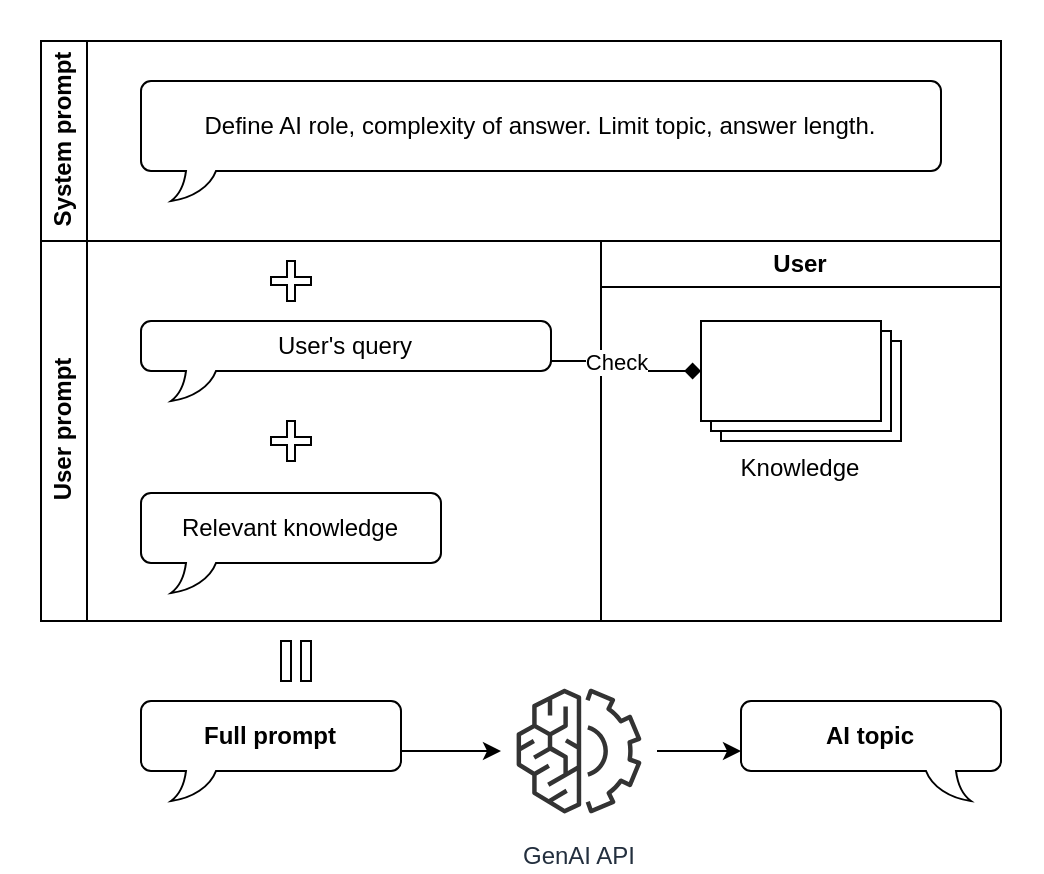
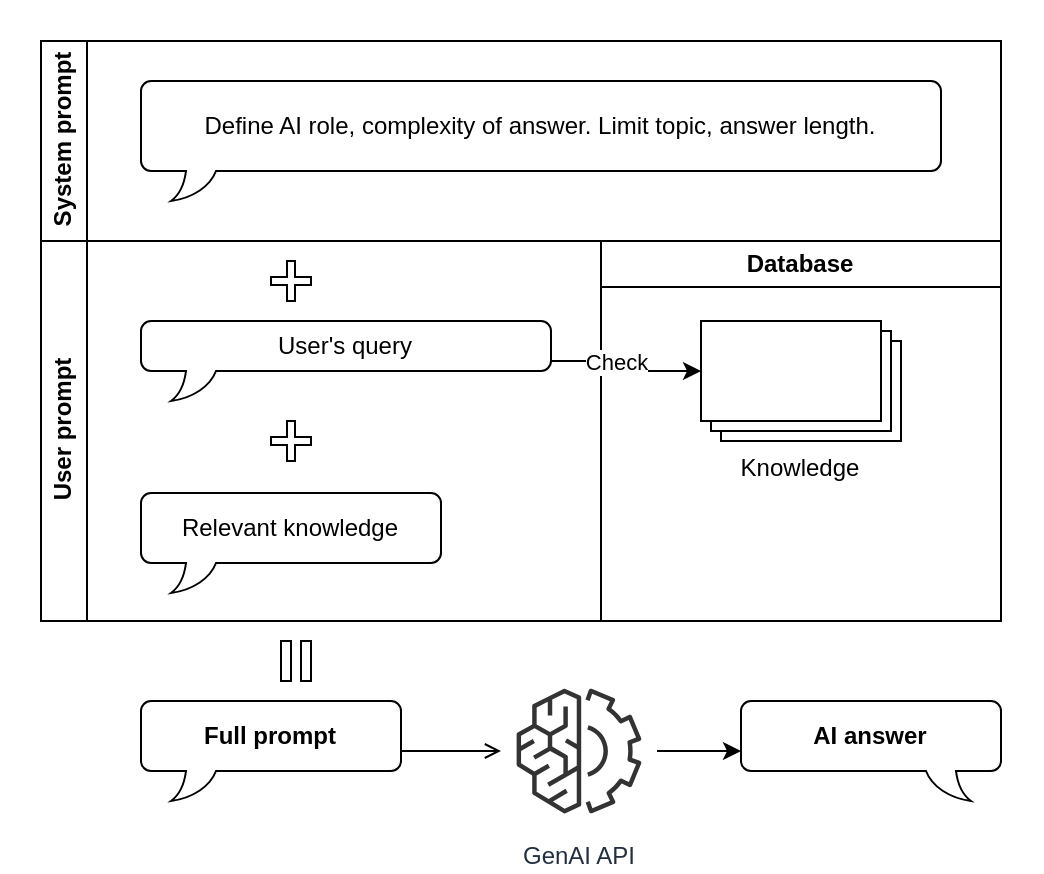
node "User": label "User" -> "Database"
edge "User's query" -> "Knowledge": arrowhead diamond -> classic
node "AI topic": label "AI topic" -> "AI answer"
edge "Full prompt" -> "GenAI API": arrowhead classic -> open
